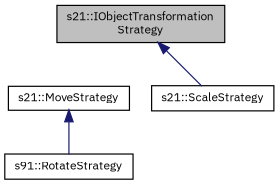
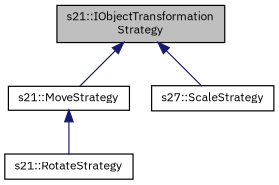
edge "s21::MoveStrategy" -> "s21::IObjectTransformation Strategy": added
node "s21::ScaleStrategy": label "s21::ScaleStrategy" -> "s27::ScaleStrategy"
node "s91::RotateStrategy": label "s91::RotateStrategy" -> "s21::RotateStrategy"
